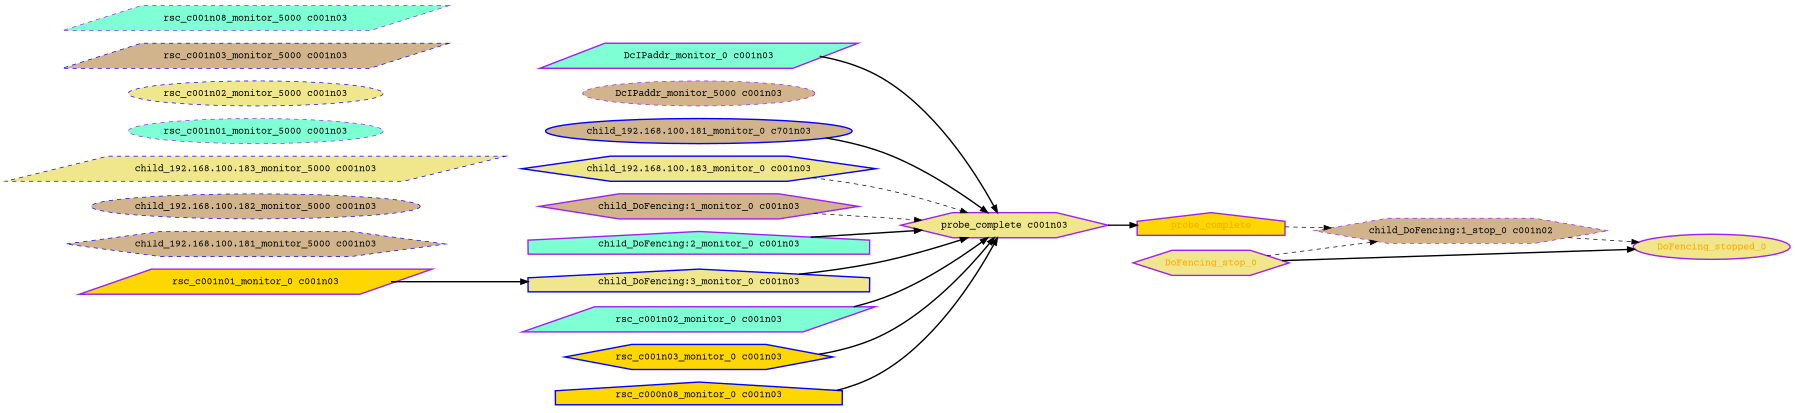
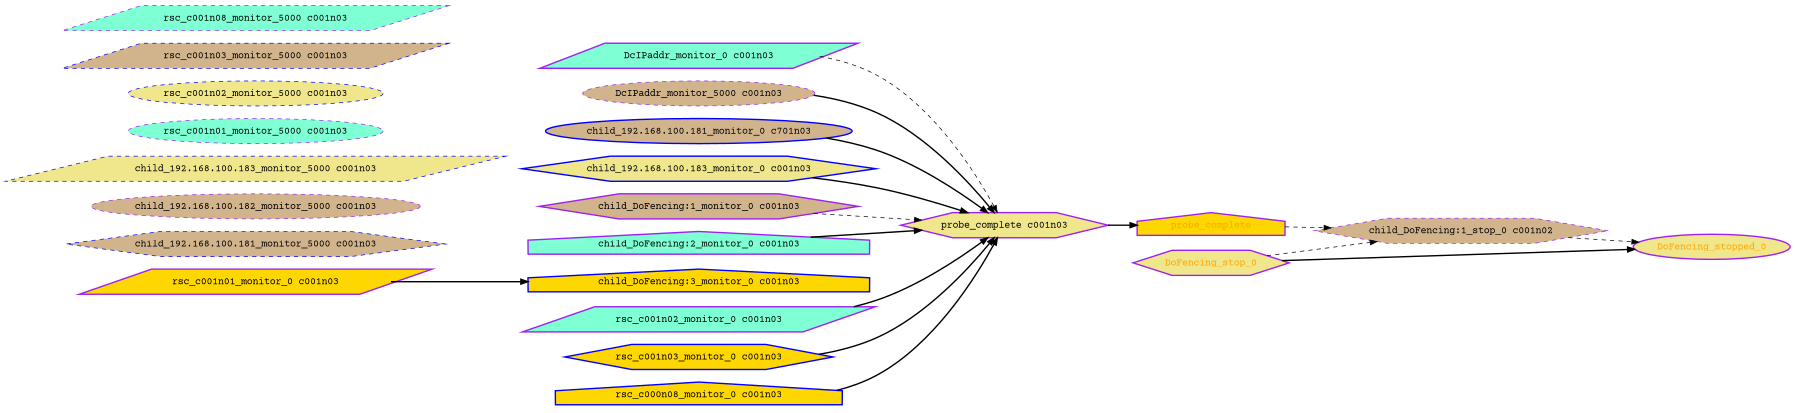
edge "DcIPaddr_monitor_0 c001n03" -> "probe_complete c001n03": style bold -> dashed
edge "child_192.168.100.183_monitor_0 c001n03" -> "probe_complete c001n03": style dashed -> bold
node "child_192.168.100.182_monitor_5000 c001n03": color blue -> purple
edge "child_DoFencing:3_monitor_0 c001n03" -> "probe_complete c001n03": now "DcIPaddr_monitor_5000 c001n03" -> "probe_complete c001n03"
node "child_DoFencing:3_monitor_0 c001n03": fillcolor khaki -> gold
